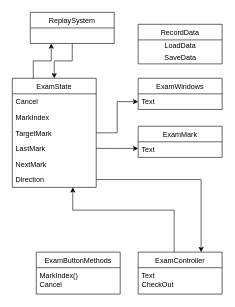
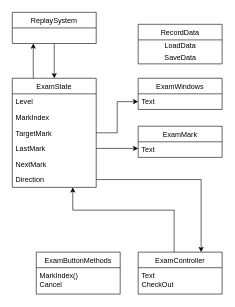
node "ReplaySystem": moved (72, 28) -> (54, 28)
node "Cancel": label "Cancel" -> "Level"
